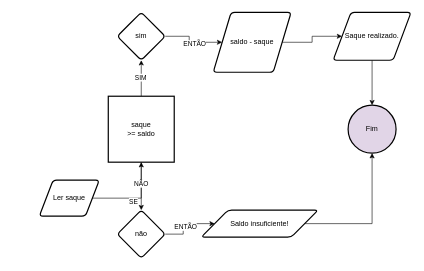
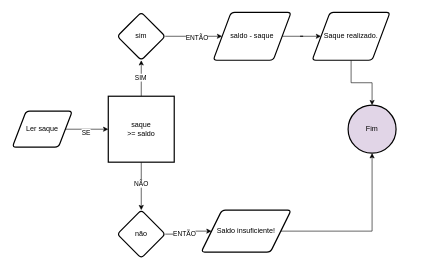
node "Saque realizado.": moved (372, 36) -> (351, 36)
node "saldo - saque": size 78x60 -> 78x48
node "Ler saque": moved (69, 198) -> (42, 129)
node "Saldo insuficiente!": size 117x27 -> 90x42
